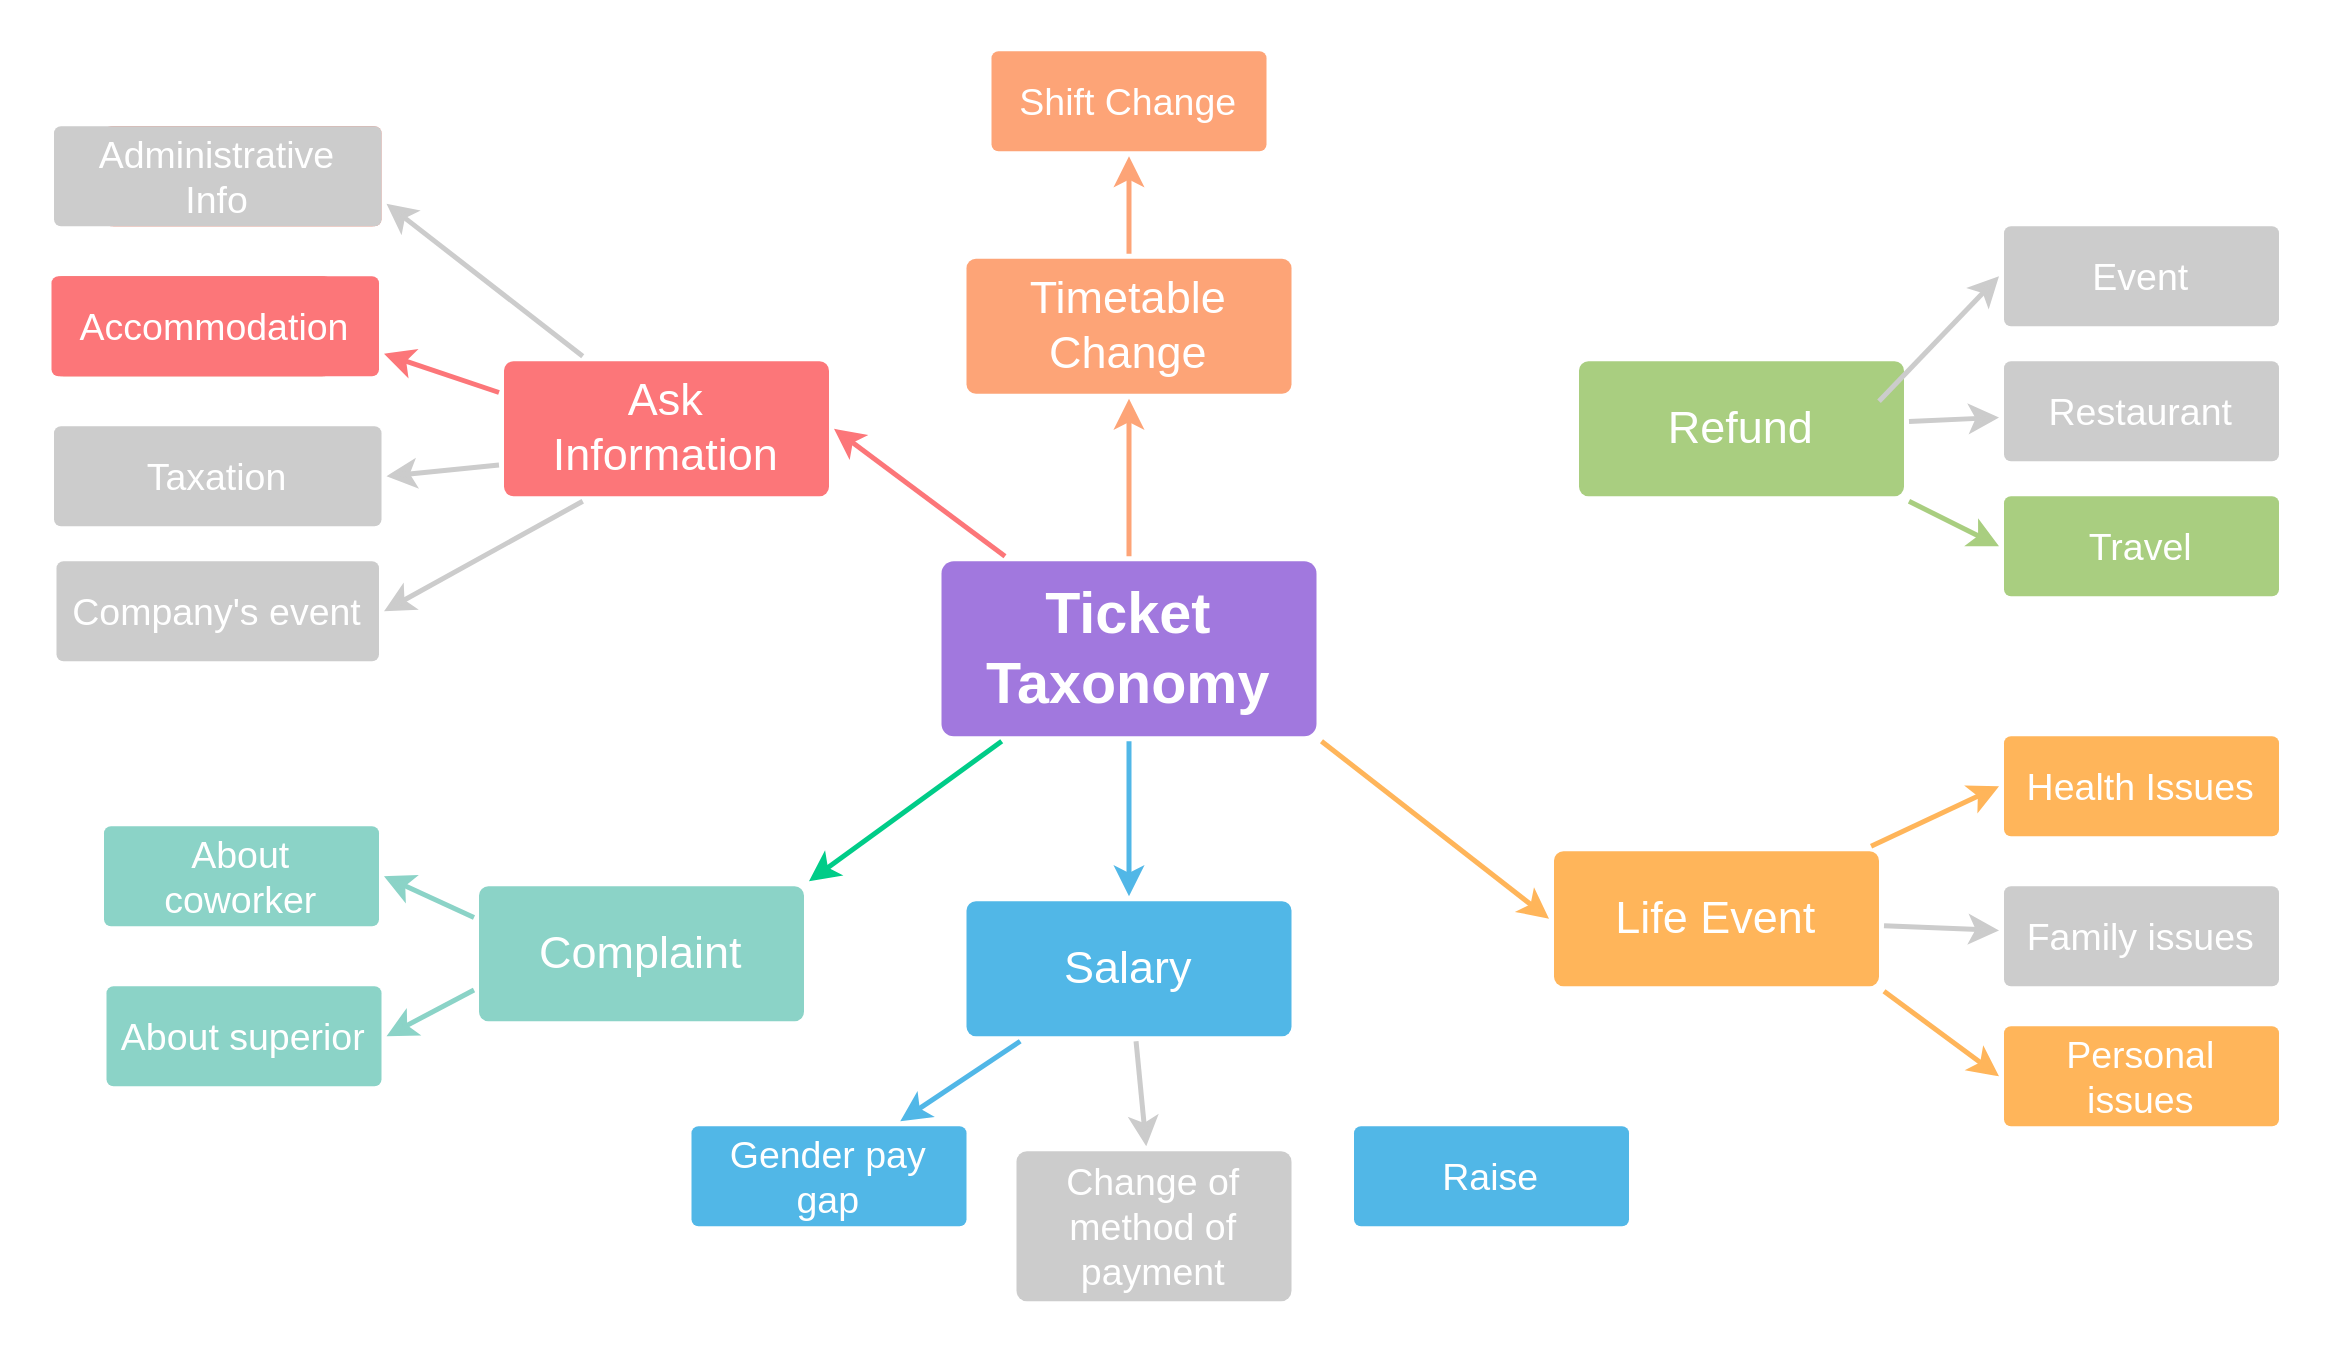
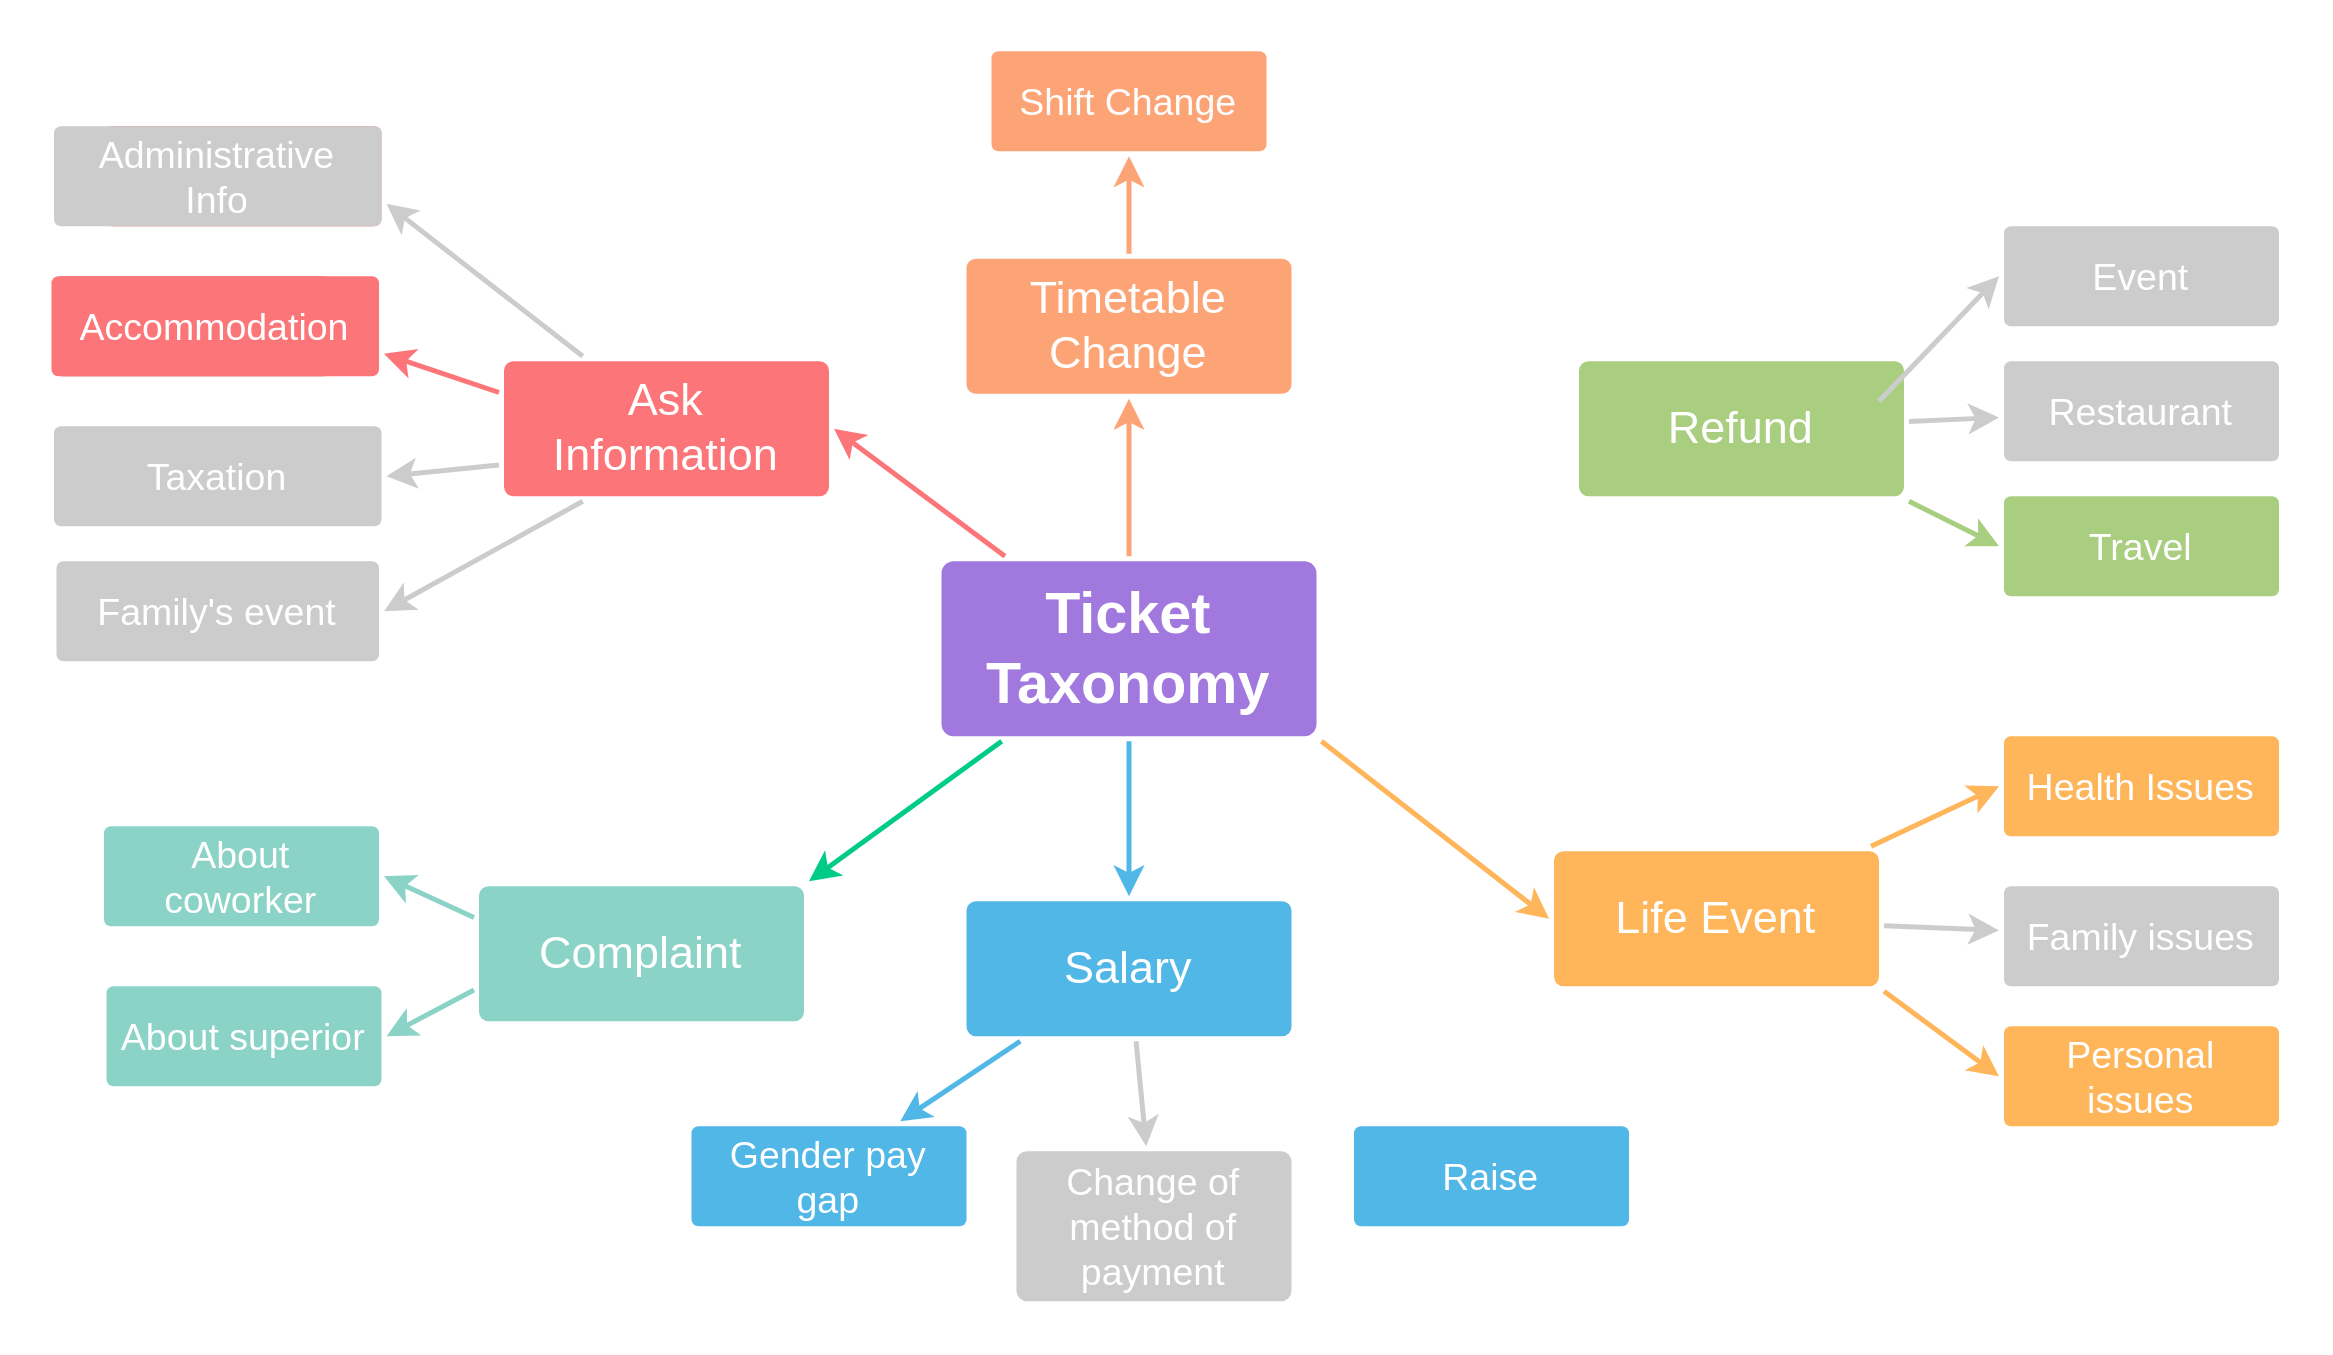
node "Company's event": label "Company's event" -> "Family's event"
